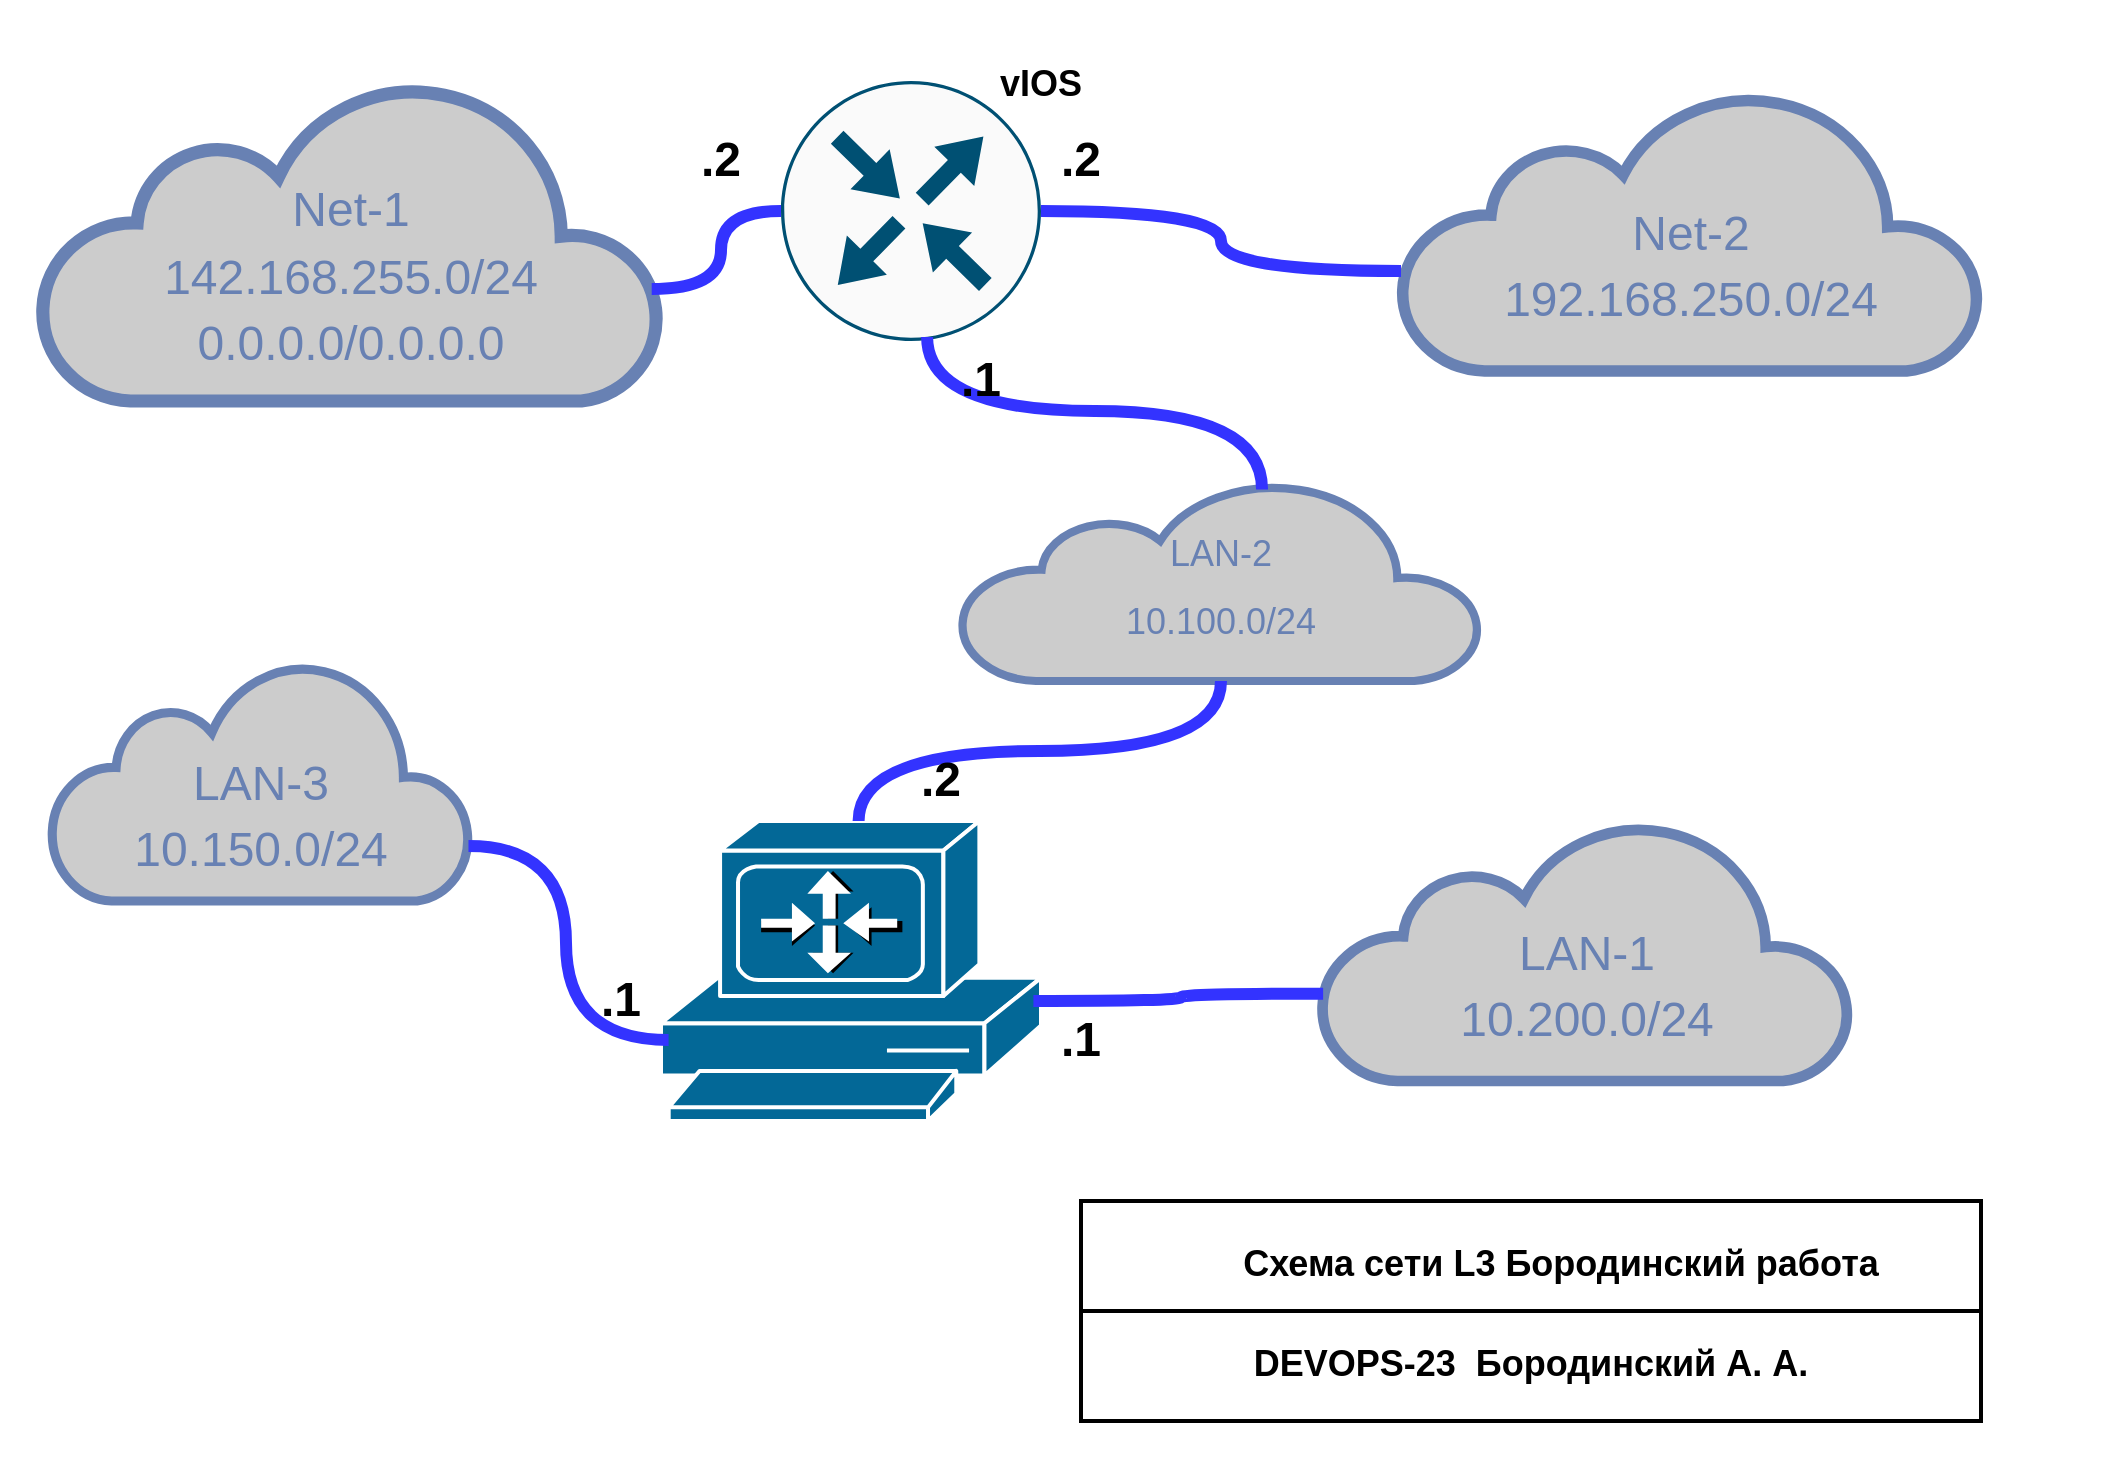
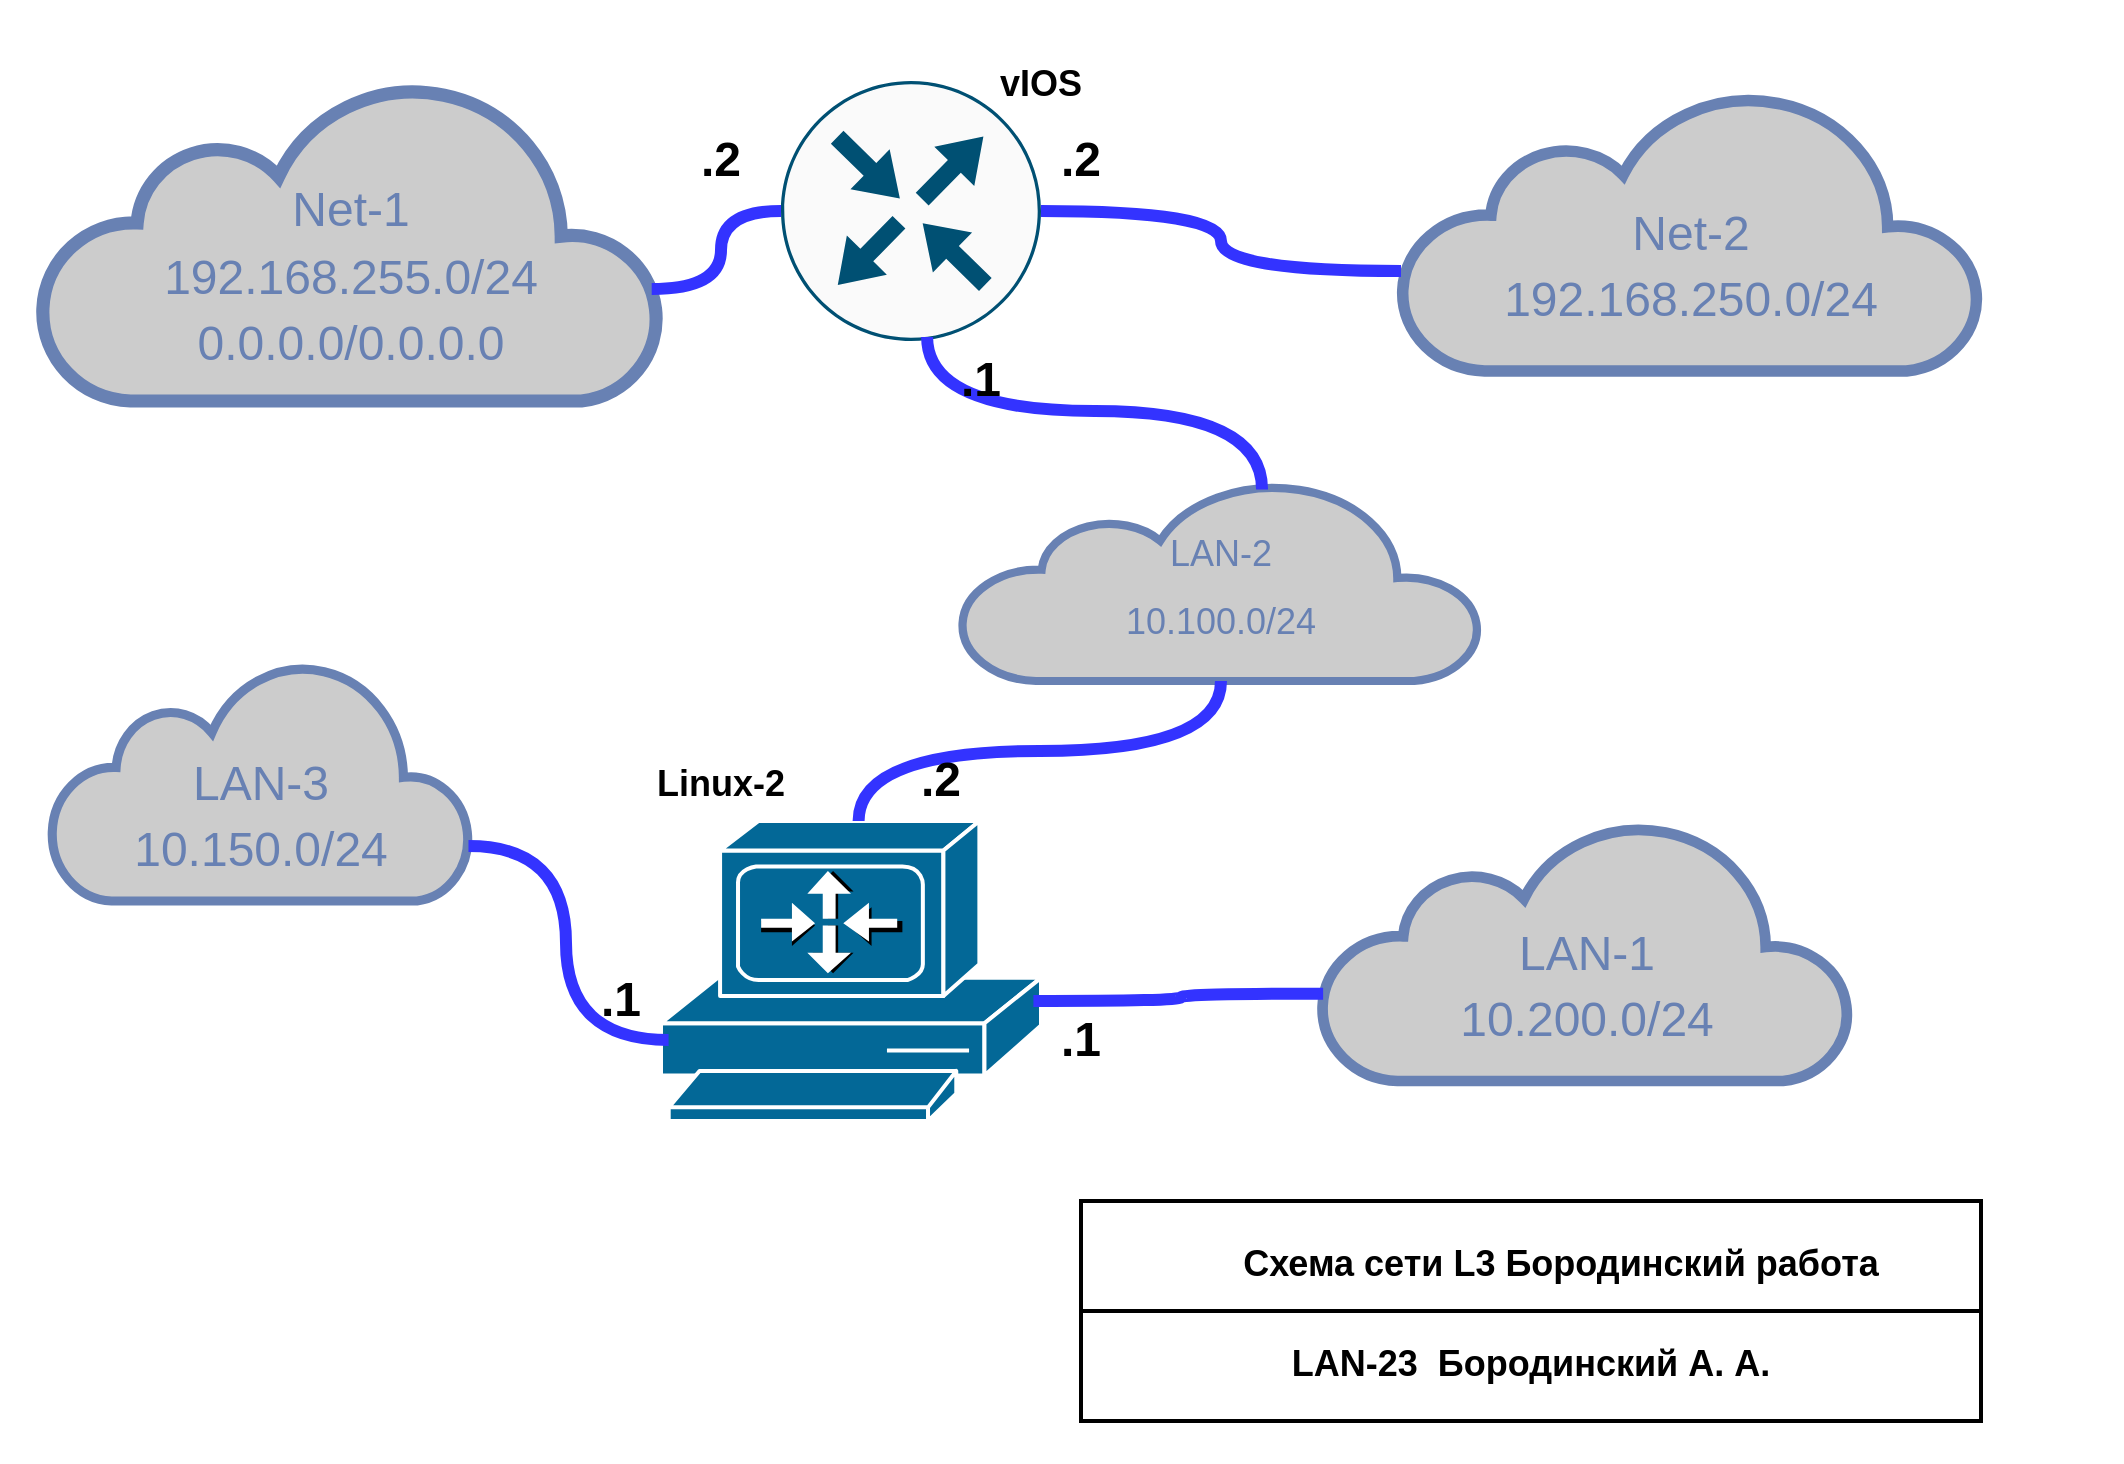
node "Net-1 142.168.255.0/24 0.0.0.0/0.0.0.0": label "Net-1 142.168.255.0/24 0.0.0.0/0.0.0.0" -> "Net-1 192.168.255.0/24 0.0.0.0/0.0.0.0"
node "Linux-2": added
node "DEVOPS-23 Бородинский А. А.": label "DEVOPS-23 Бородинский А. А." -> "LAN-23 Бородинский А. А."
